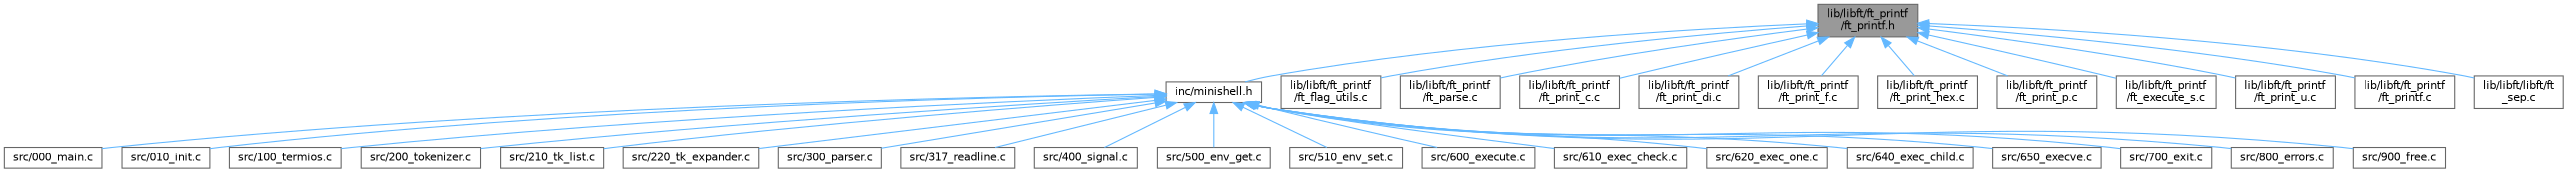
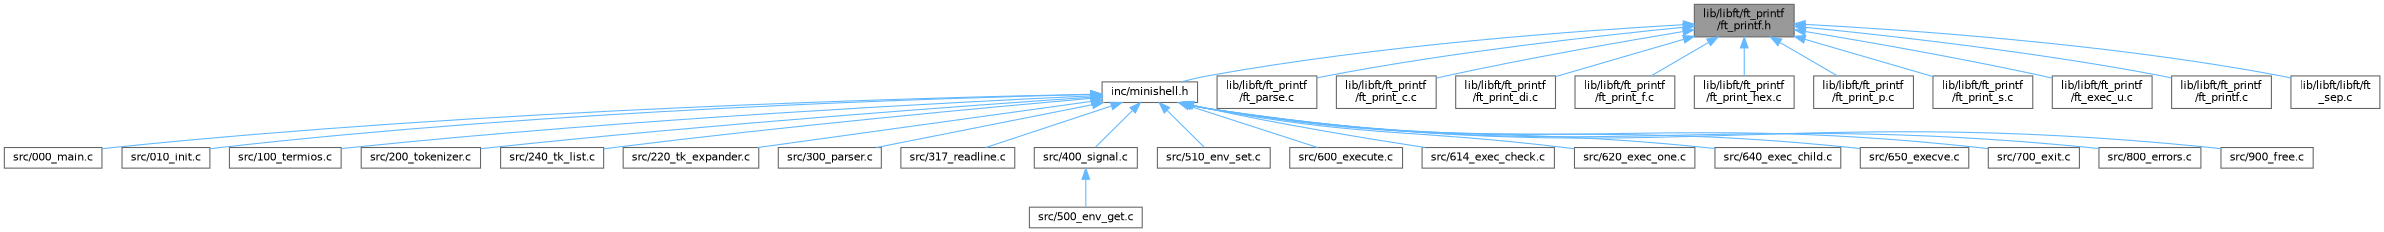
node "lib/libft/ft_printf /ft_flag_utils.c": removed
node "lib/libft/ft_printf /ft_execute_s.c": label "lib/libft/ft_printf /ft_execute_s.c" -> "lib/libft/ft_printf /ft_print_s.c"
node "lib/libft/ft_printf /ft_print_u.c": label "lib/libft/ft_printf /ft_print_u.c" -> "lib/libft/ft_printf /ft_exec_u.c"
edge "src/500_env_get.c" -> "inc/minishell.h": now "src/500_env_get.c" -> "src/400_signal.c"
node "src/210_tk_list.c": label "src/210_tk_list.c" -> "src/240_tk_list.c"
node "src/610_exec_check.c": label "src/610_exec_check.c" -> "src/614_exec_check.c"
